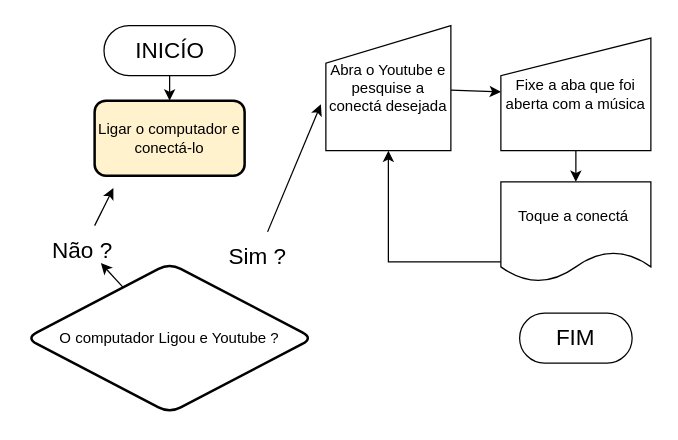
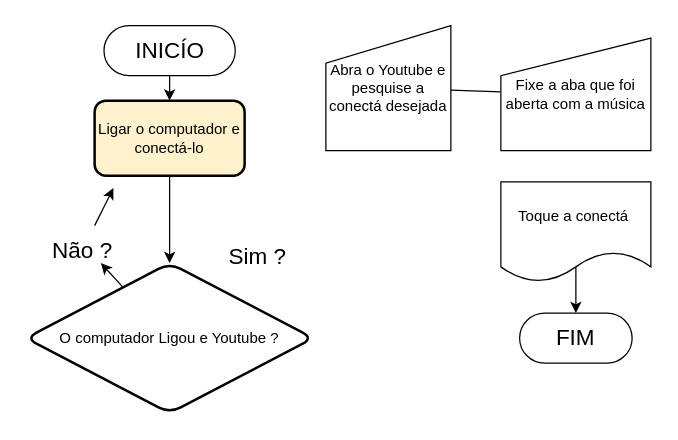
edge "Abra o Youtube e pesquise a conectá desejada" -> "Fixe a aba que foi aberta com a música": arrowhead classic -> none
edge "Fixe a aba que foi aberta com a música" -> "Toque a conectá": removed
edge "Sim ?" -> "Abra o Youtube e pesquise a conectá desejada": removed
edge "Ligar o computador e conectá-lo" -> "O computador Ligou e Youtube ?": added
edge "Toque a conectá" -> "Abra o Youtube e pesquise a conectá desejada": now "Toque a conectá" -> "FIM"
